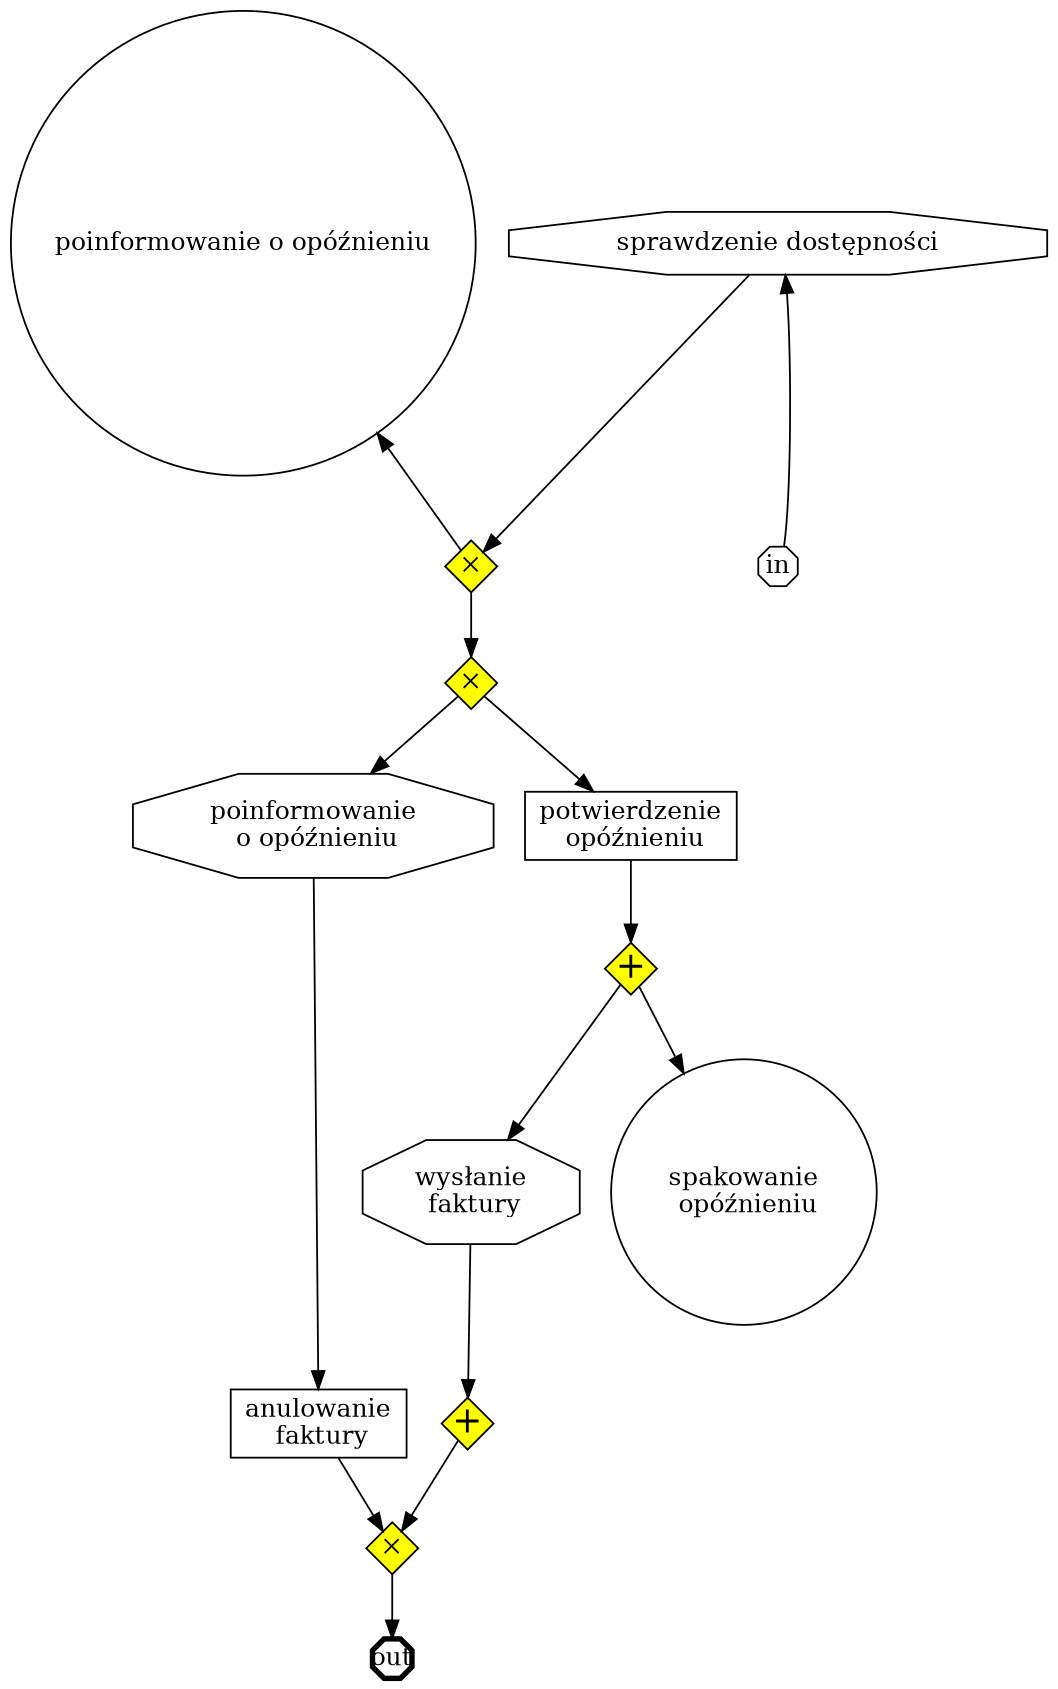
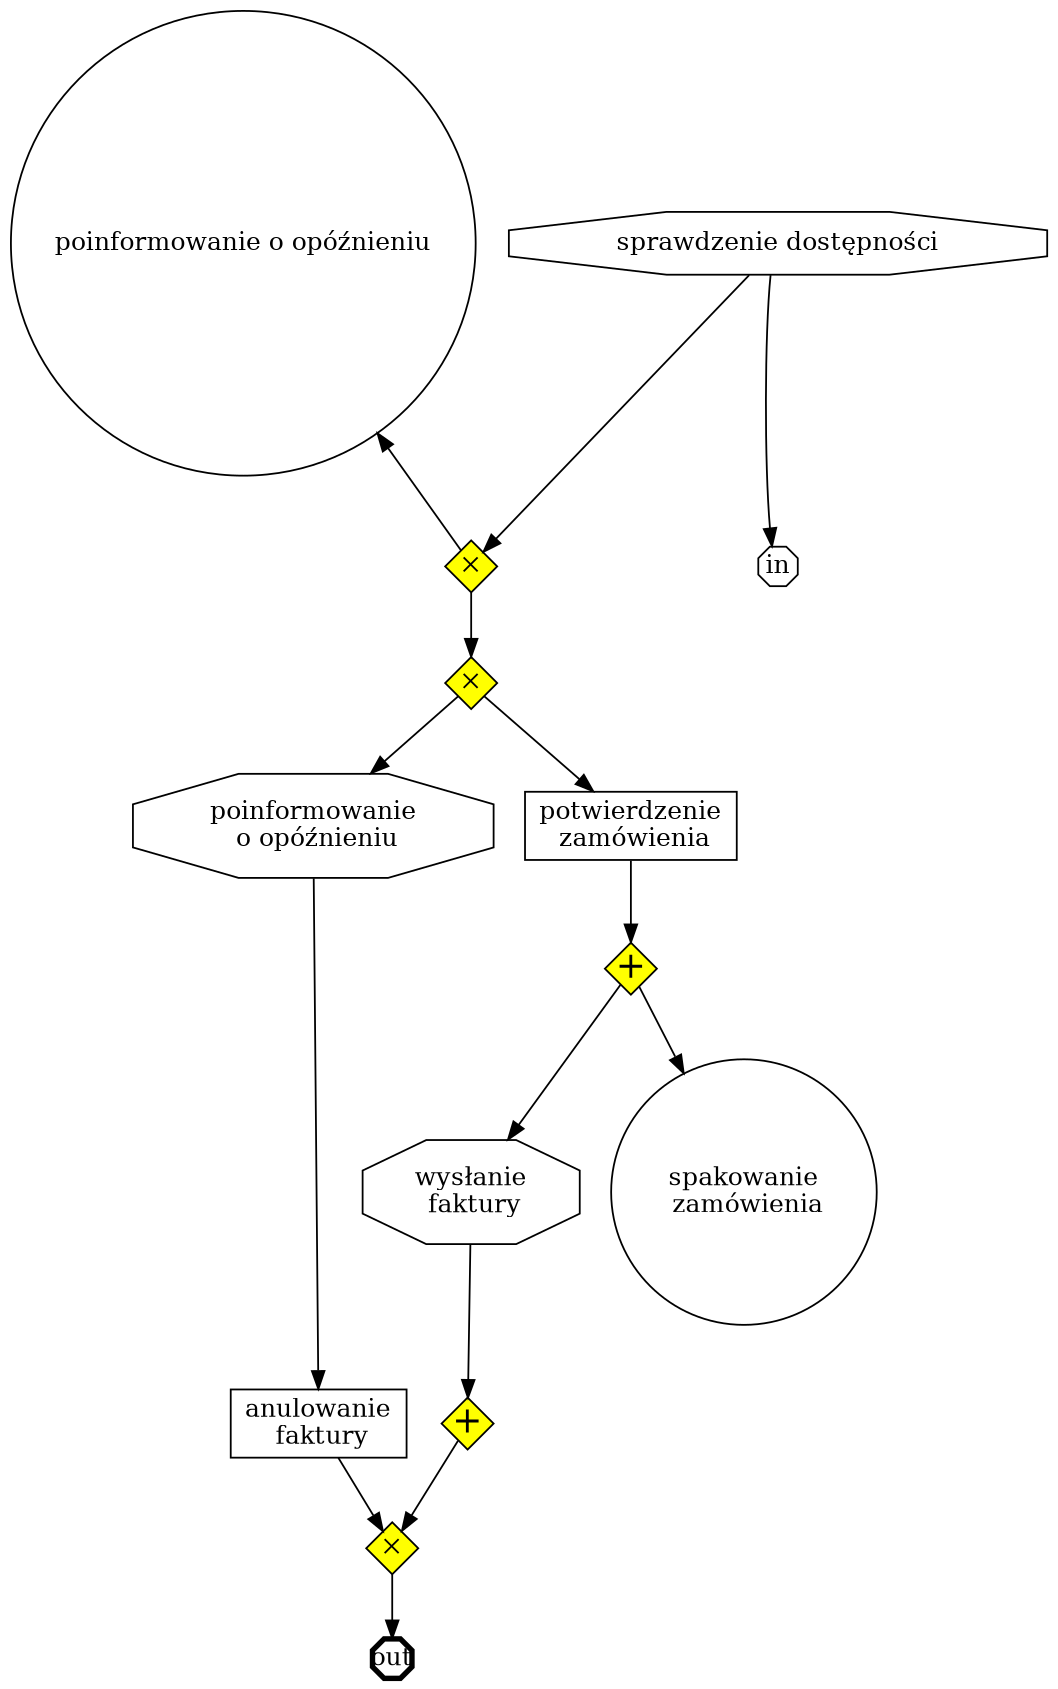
edge "in" -> "sprawdzenie dostępności": reversed
node "potwierdzenie opóźnieniu": label "potwierdzenie opóźnieniu" -> "potwierdzenie zamówienia"
node "spakowanie opóźnieniu": label "spakowanie opóźnieniu" -> "spakowanie zamówienia"
